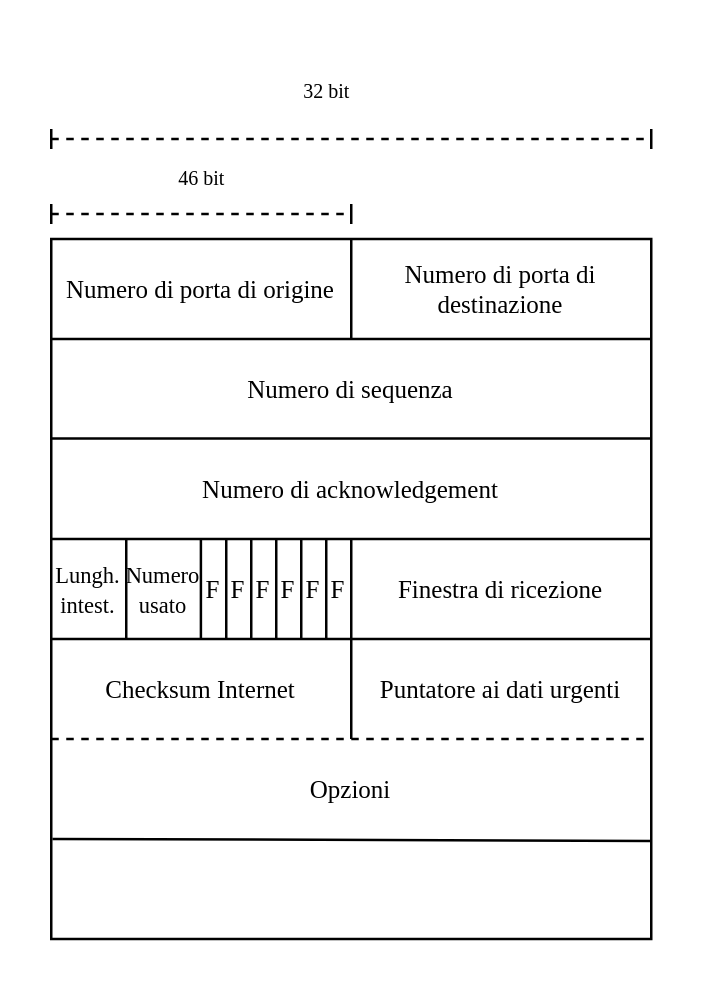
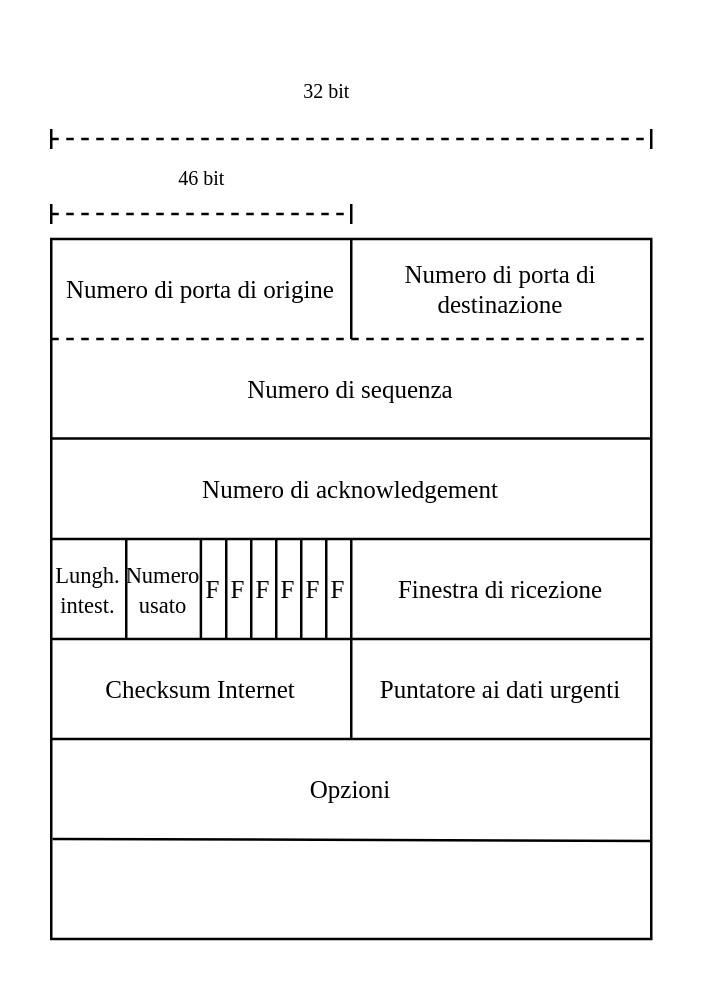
edge "Numero di porta di origine" -- "Numero di sequenza": style solid -> dashed
edge "Checksum Internet" -- "Puntatore ai dati urgenti": style dashed -> solid
